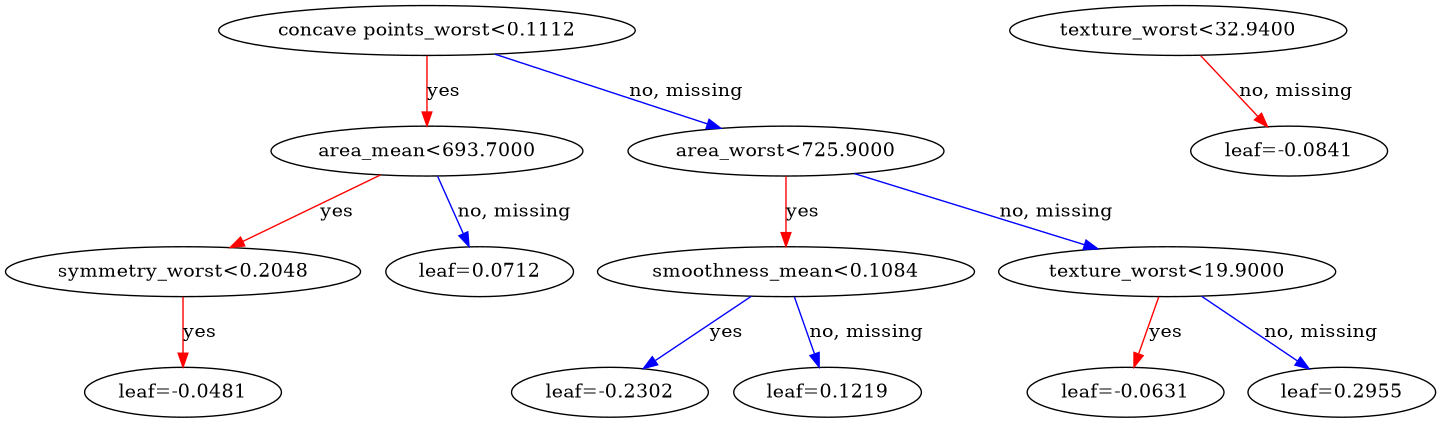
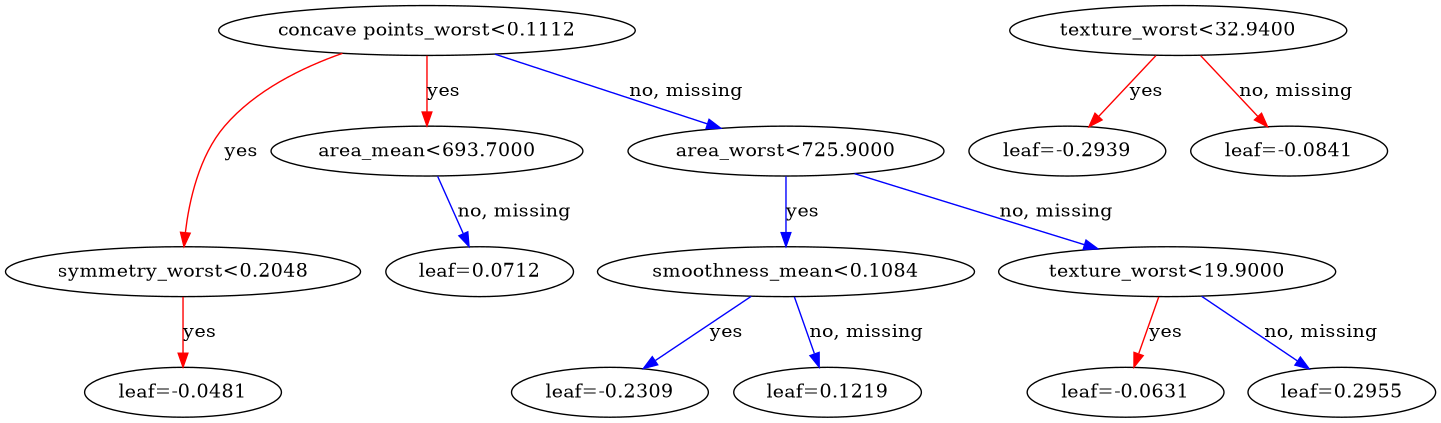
node "leaf=-0.2939": added
edge "area_worst<725.9000" -> "smoothness_mean<0.1084": color #ff0000 -> #0000ff
edge "area_mean<693.7000" -> "symmetry_worst<0.2048": now "concave points_worst<0.1112" -> "symmetry_worst<0.2048"
node "leaf=-0.2302": label "leaf=-0.2302" -> "leaf=-0.2309"
